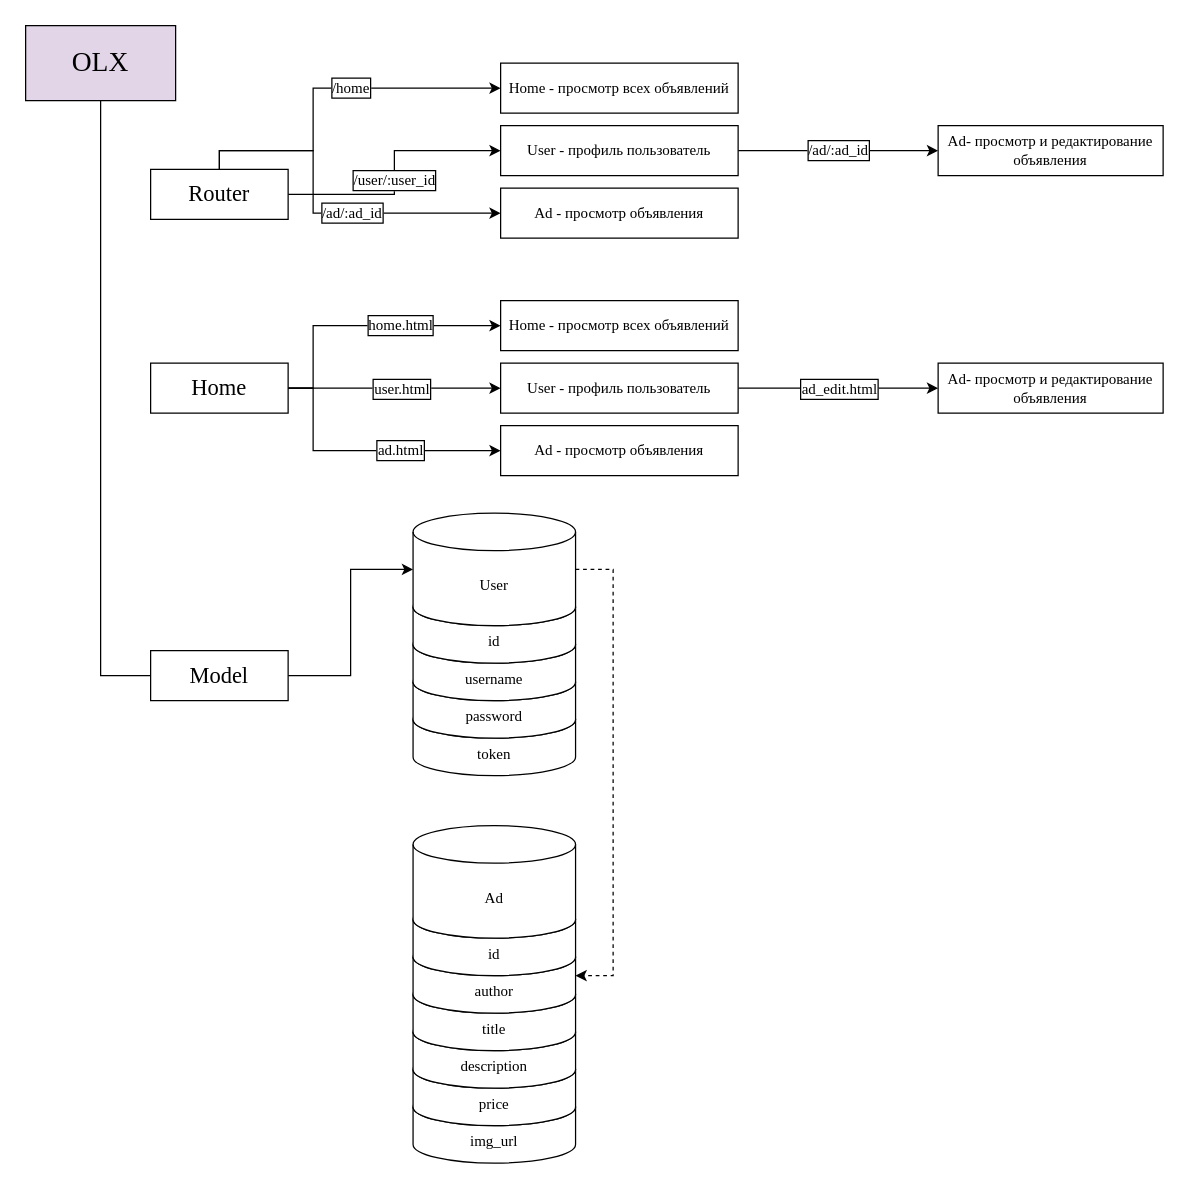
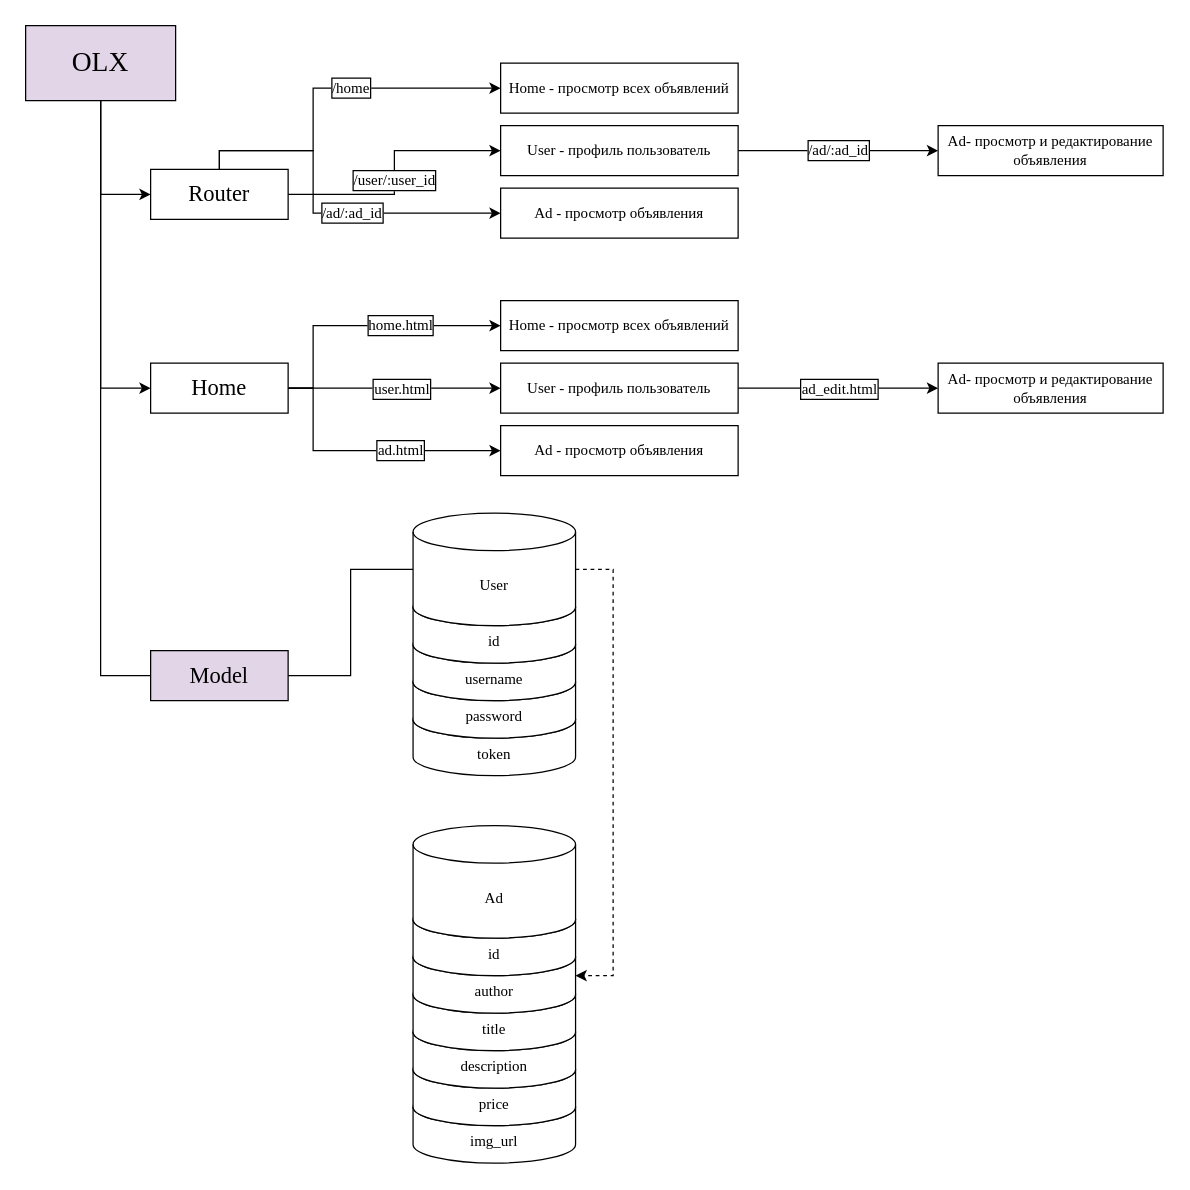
edge "OLX" -> "Router": added
edge "OLX" -> "Home": added
edge "Model" -> "User": arrowhead classic -> none
node "Model": fillcolor #ffffff -> #e1d5e7
